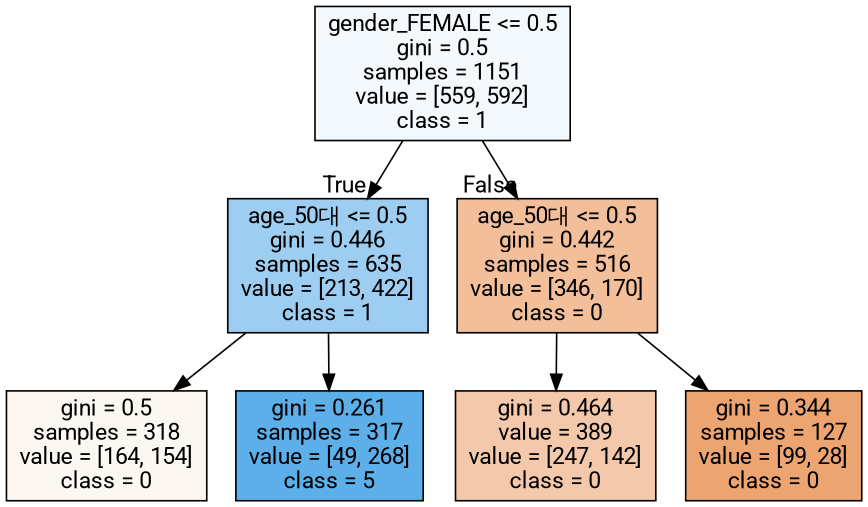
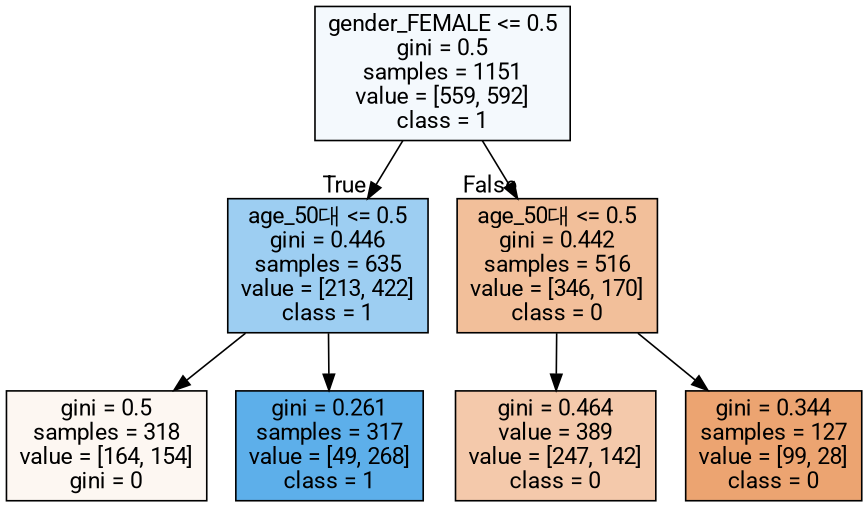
node "gini = 0.5 samples = 318 value = [164, 154] class = 0": label "gini = 0.5 samples = 318 value = [164, 154] class = 0" -> "gini = 0.5 samples = 318 value = [164, 154] gini = 0"
node "gini = 0.261 samples = 317 value = [49, 268] class = 5": label "gini = 0.261 samples = 317 value = [49, 268] class = 5" -> "gini = 0.261 samples = 317 value = [49, 268] class = 1"
